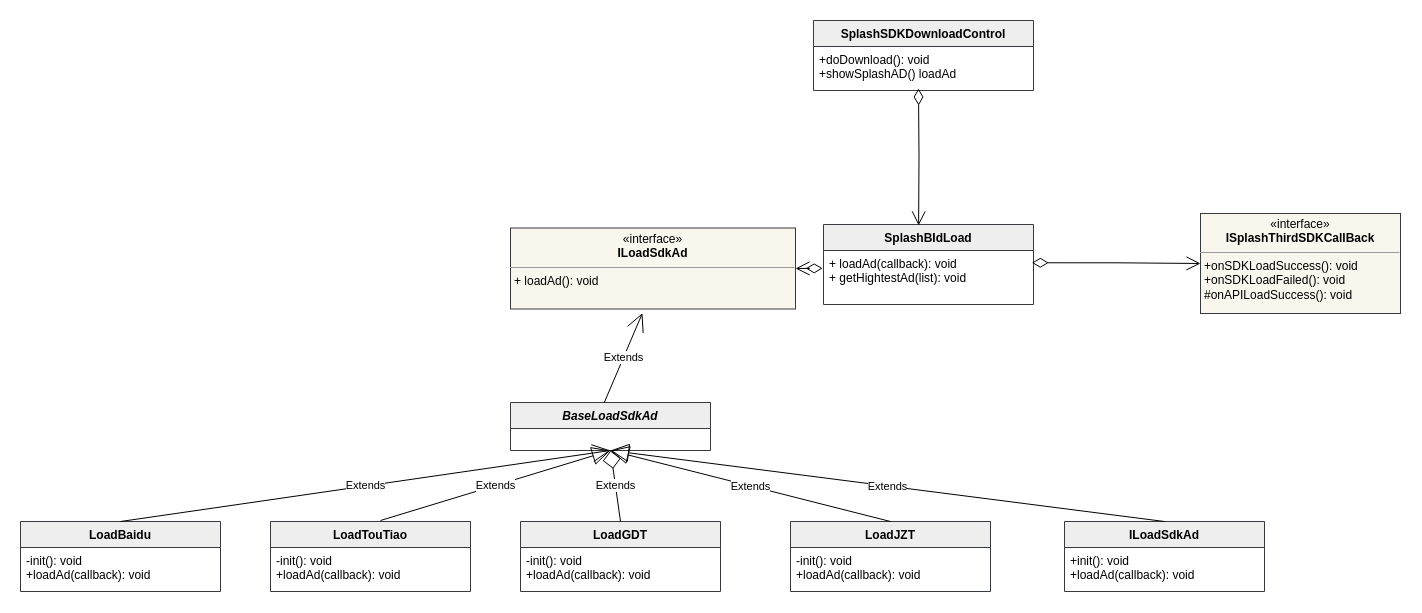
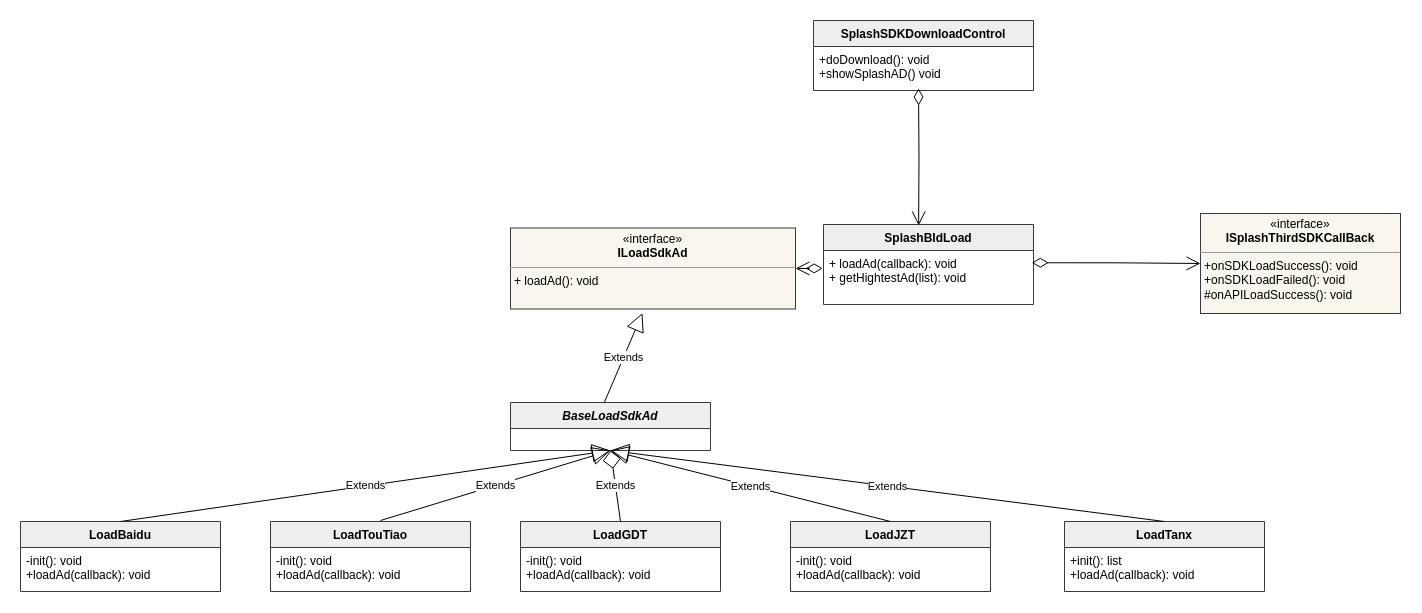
node "+doDownload(): void +showSplashAD() loadAd": label "+doDownload(): void +showSplashAD() loadAd" -> "+doDownload(): void +showSplashAD() void"
edge "BaseLoadSdkAd" -> "«interface»ILoadSdkAd + loadAd(): void": arrowhead open -> block
edge "LoadBaidu" -> "BaseLoadSdkAd": arrowhead open -> block
node "ILoadSdkAd": label "ILoadSdkAd" -> "LoadTanx"
node "+init(): void +loadAd(callback): void": label "+init(): void +loadAd(callback): void" -> "+init(): list +loadAd(callback): void"
